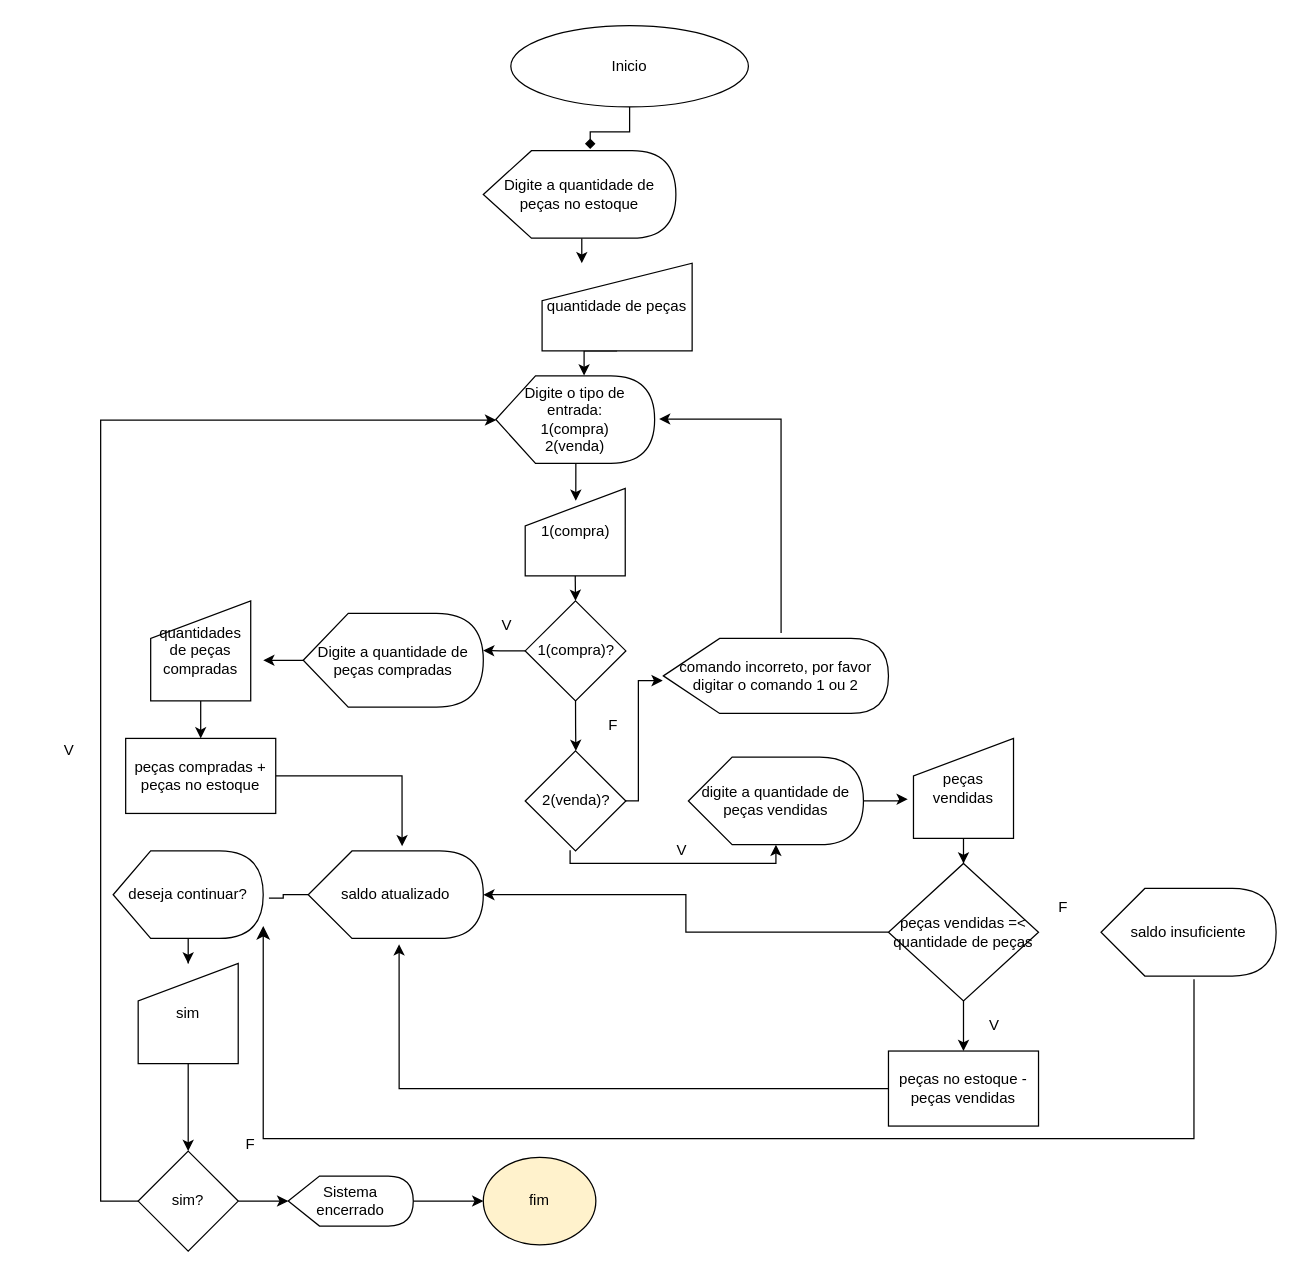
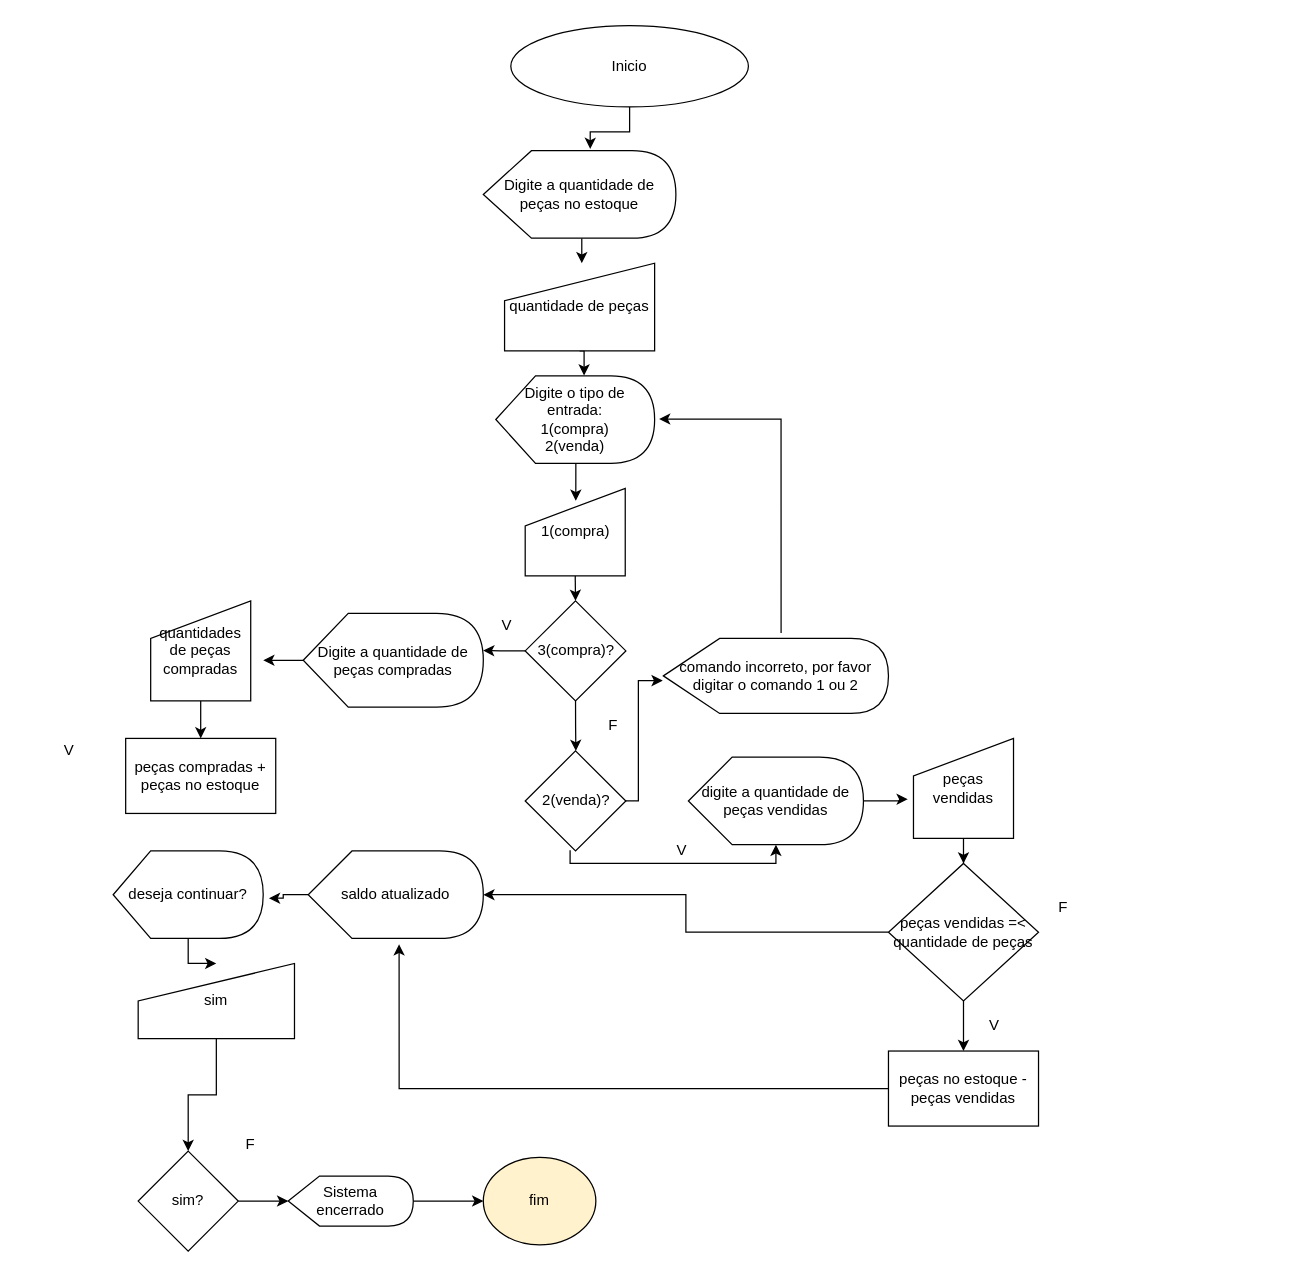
edge "Inicio" -> "Digite a quantidade de peças no estoque": arrowhead diamond -> classic
node "quantidade de peças": moved (617, 307) -> (579, 307)
edge "sim?" -> "Digite o tipo de entrada: 1(compra) 2(venda)": removed
node "1(compra)?": label "1(compra)?" -> "3(compra)?"
edge "peças compradas + peças no estoque" -> "saldo atualizado": removed
edge "deseja continuar?" -- "saldo atualizado": arrowhead none -> classic
node "saldo insuficiente": removed
node "sim": size 100x100 -> 156x75
edge "saldo insuficiente" -> "deseja continuar?": removed
